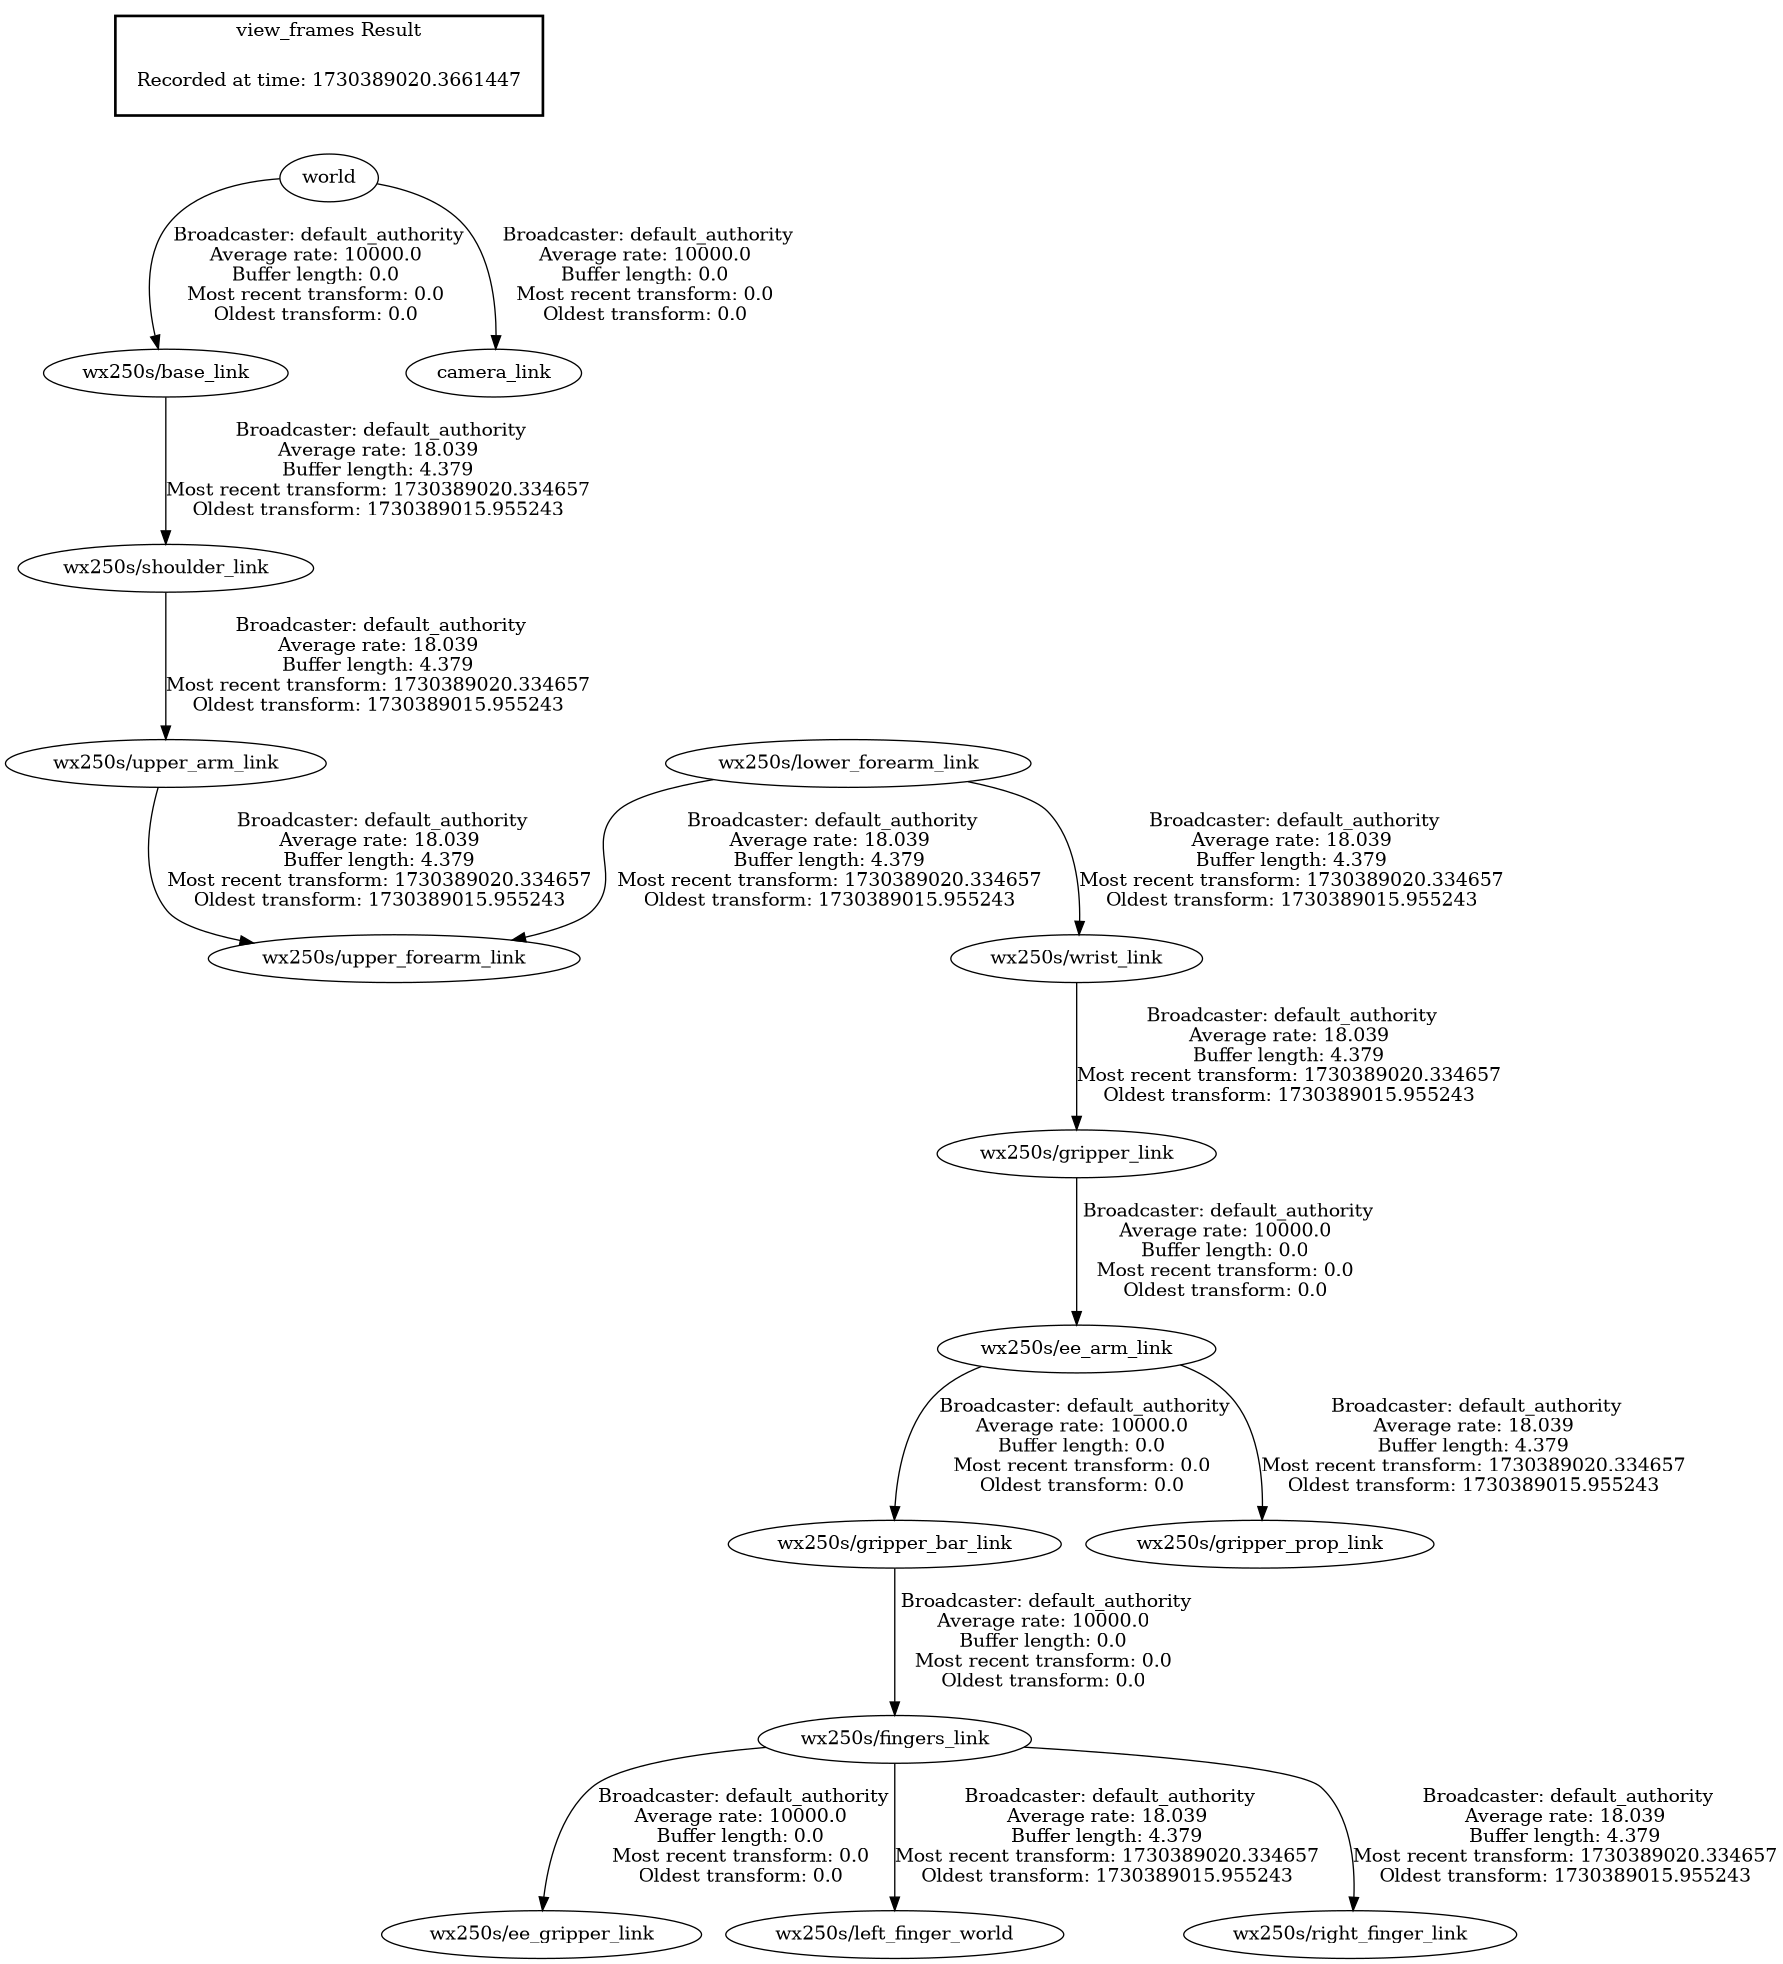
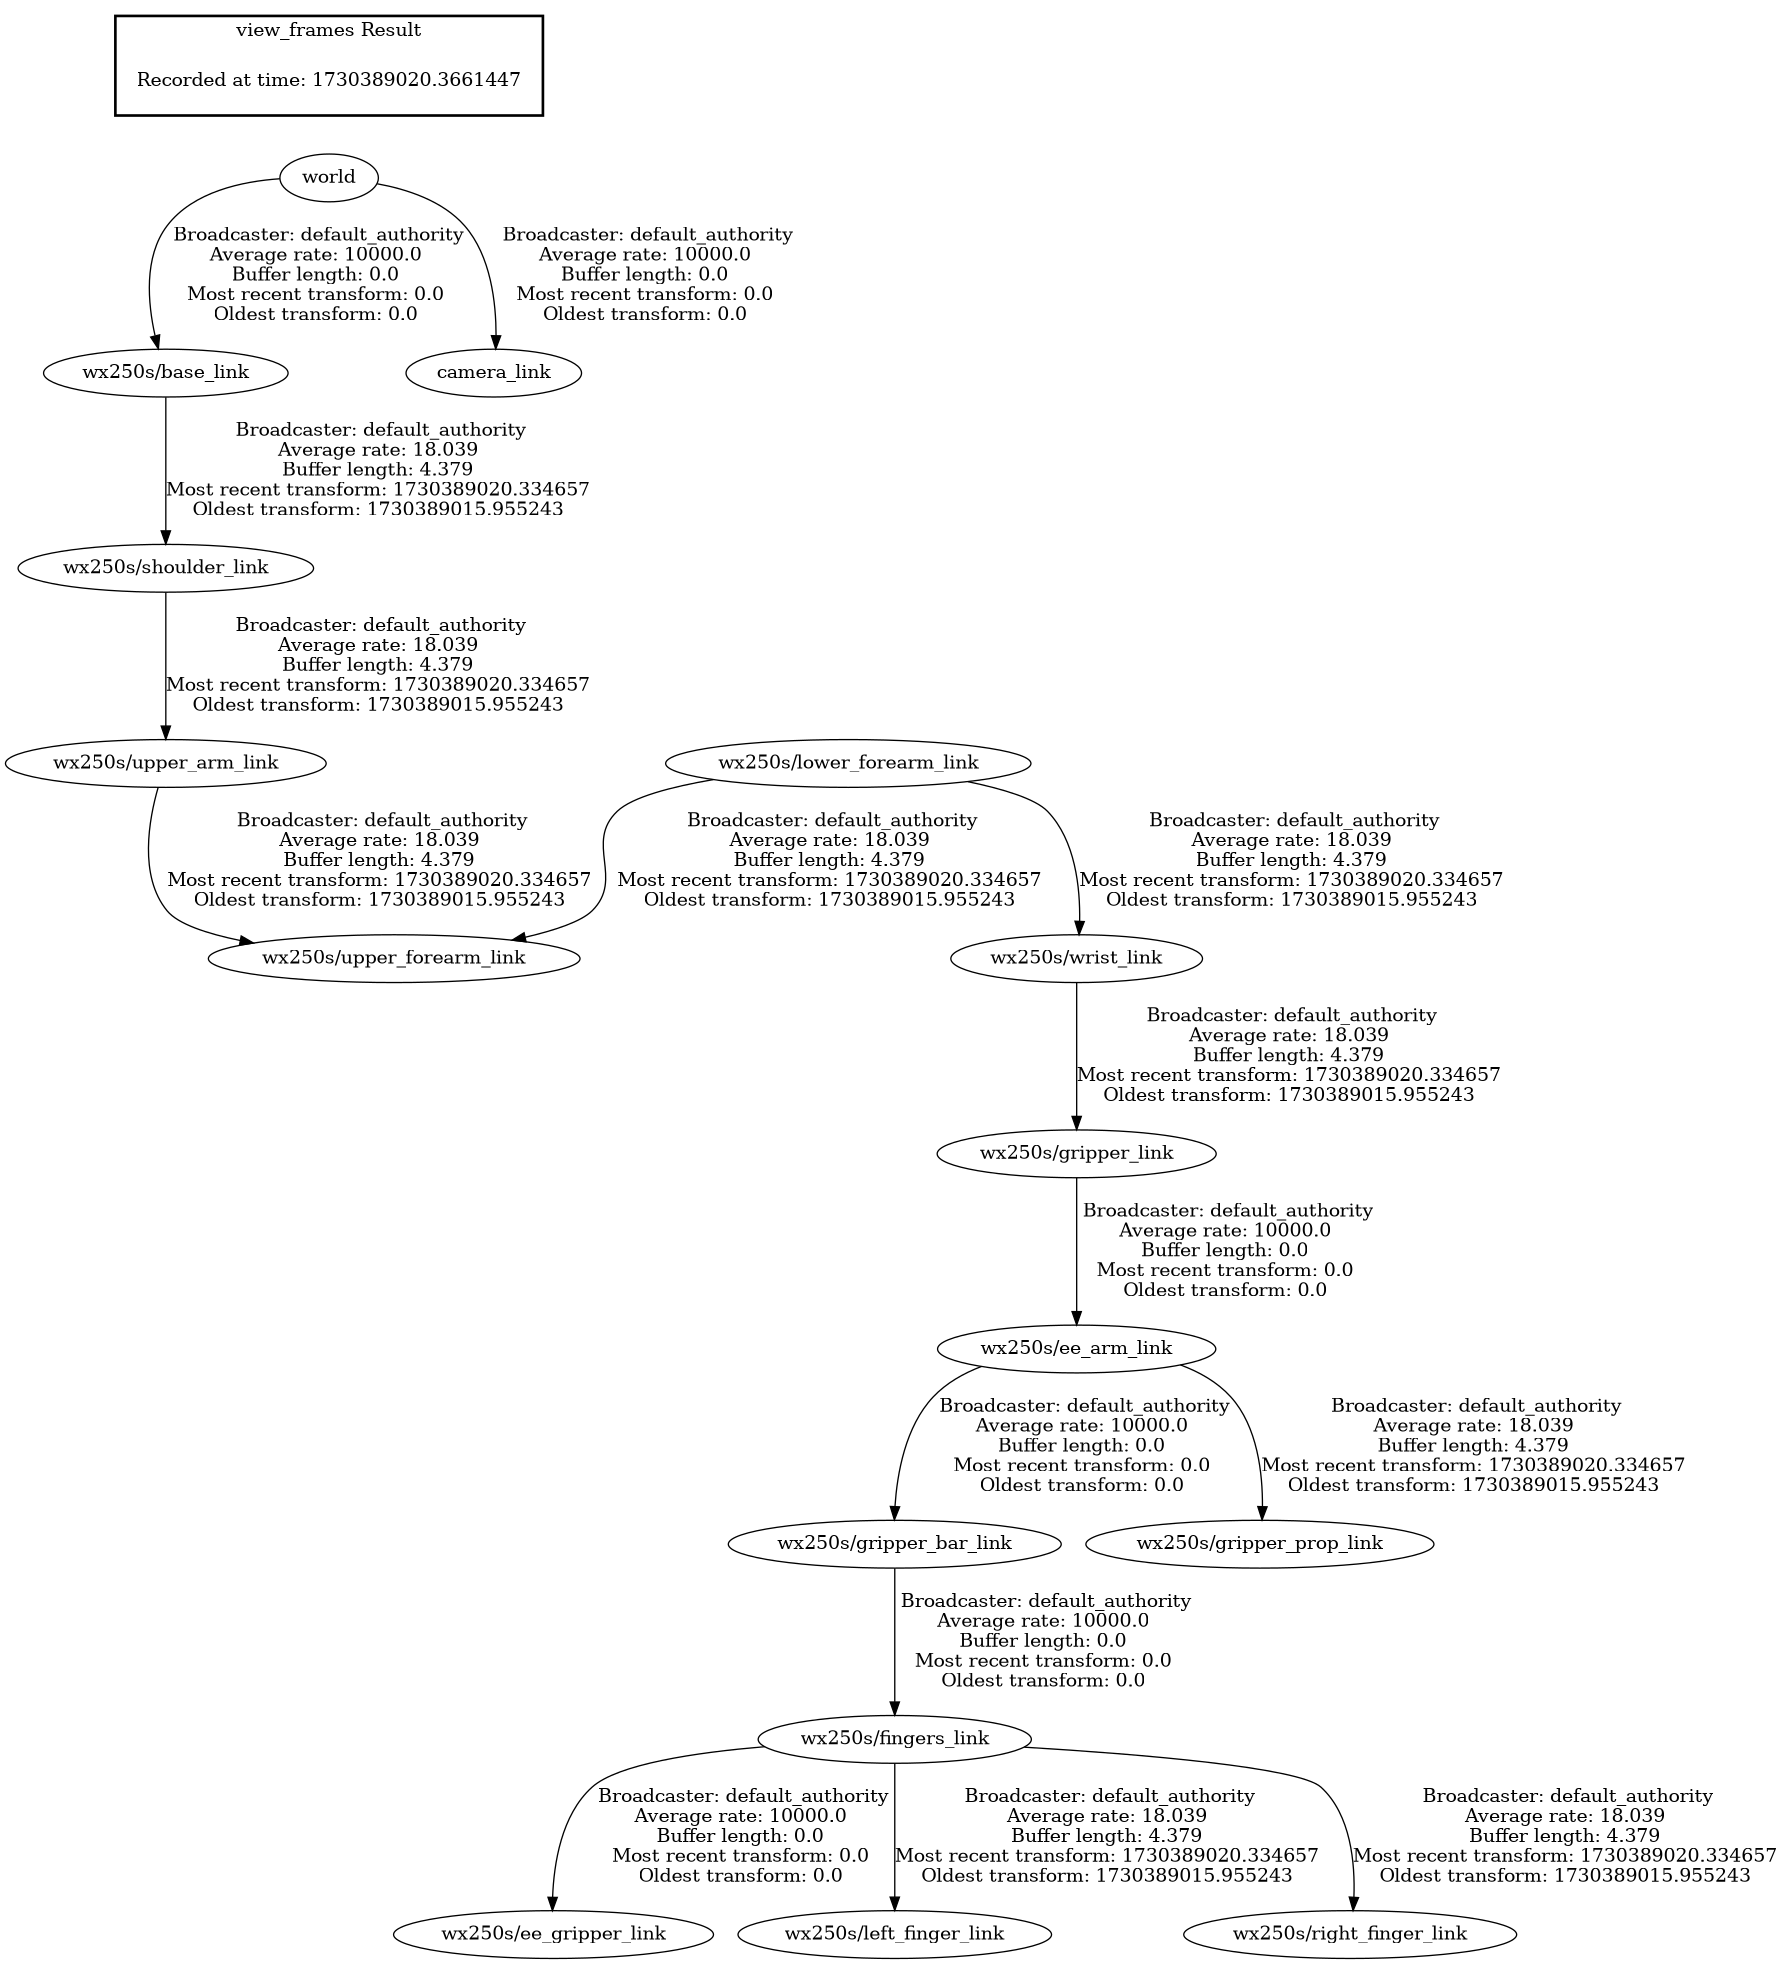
node "wx250s/left_finger_world": label "wx250s/left_finger_world" -> "wx250s/left_finger_link"
